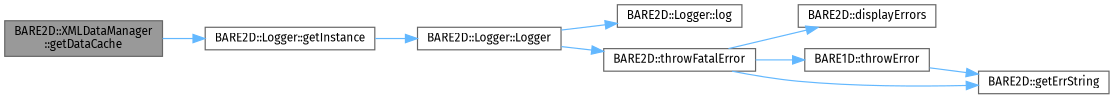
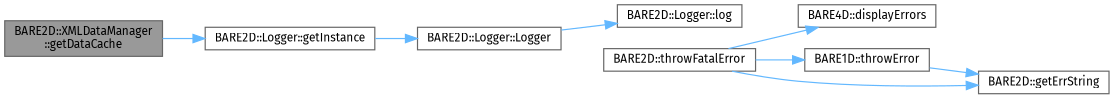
node "BARE2D::displayErrors": label "BARE2D::displayErrors" -> "BARE4D::displayErrors"
edge "BARE2D::Logger::Logger" -> "BARE2D::throwFatalError": removed
